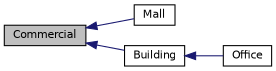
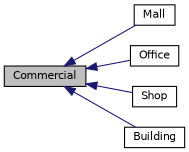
edge "Office" -> "Building": now "Office" -> "Commercial"
node "Shop": added
